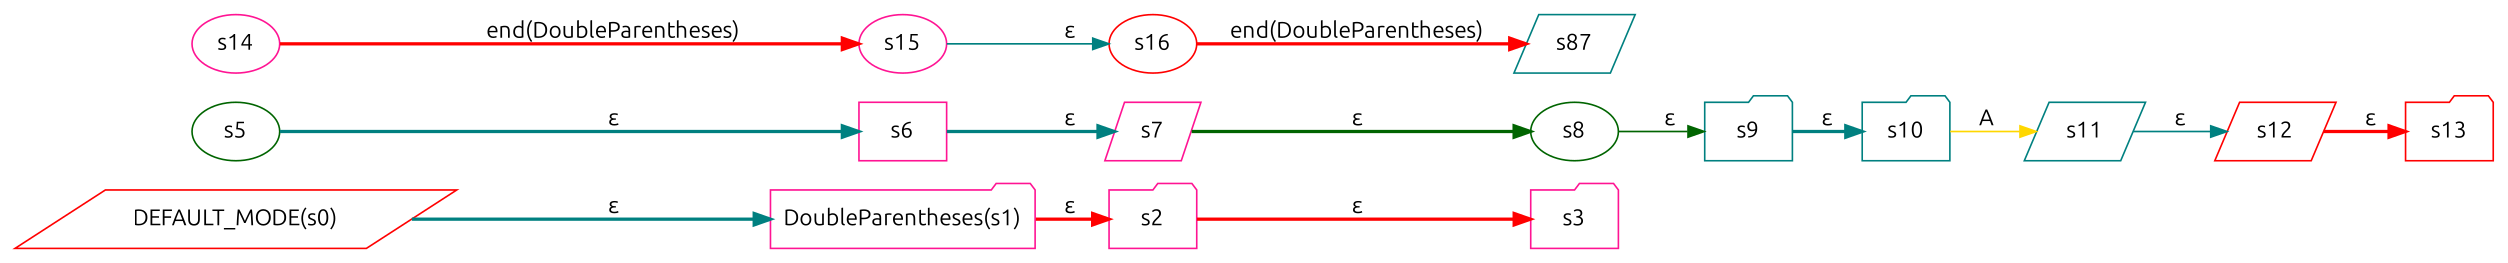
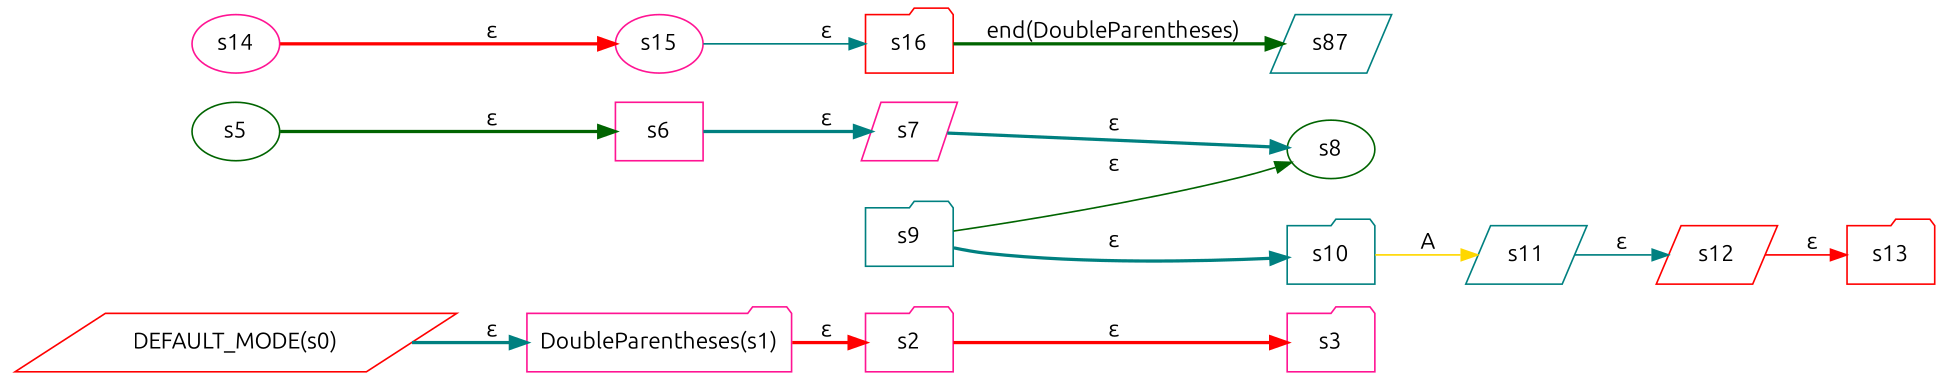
edge "s14" -> "s15": label "end(DoubleParentheses)" -> "ε"
node "s16": shape ellipse -> folder
edge "s16" -> "s87": color red -> darkgreen
edge "s5" -> "s6": color teal -> darkgreen
edge "s7" -> "s8": color darkgreen -> teal
edge "s8" -> "s9": reversed
edge "s12" -> "s13": style bold -> solid
